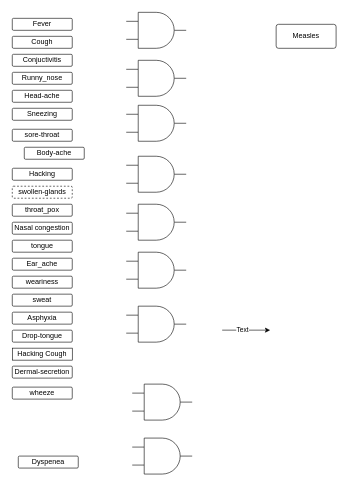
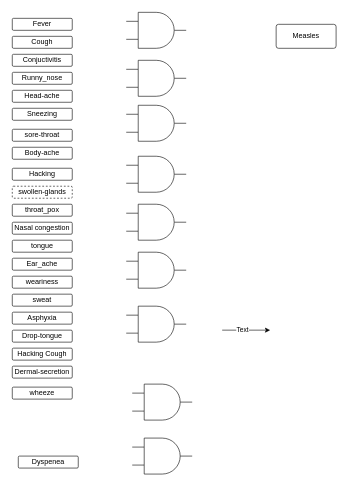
node "Body-ache": moved (54, 153) -> (42, 153)
node "Hacking Cough": shape rectangle -> rounded rectangle
